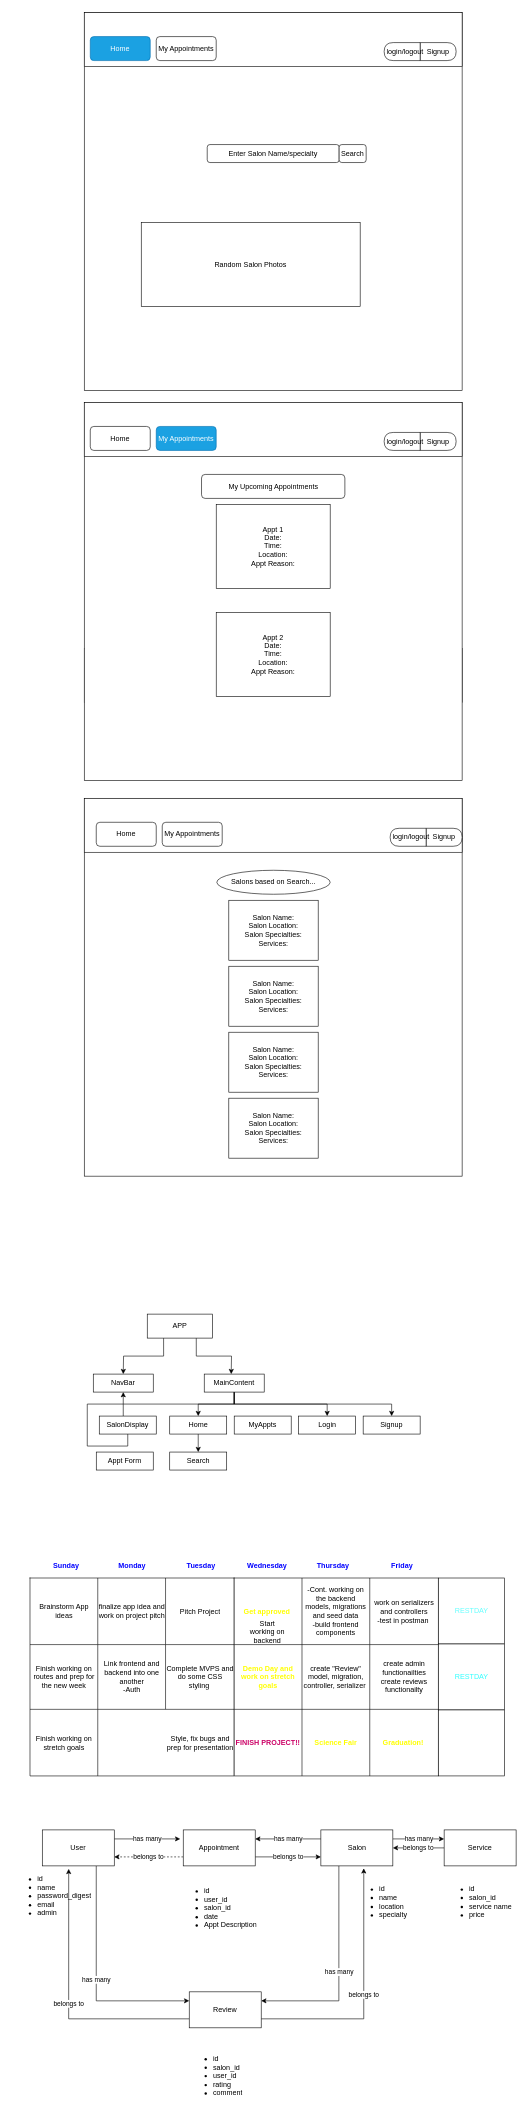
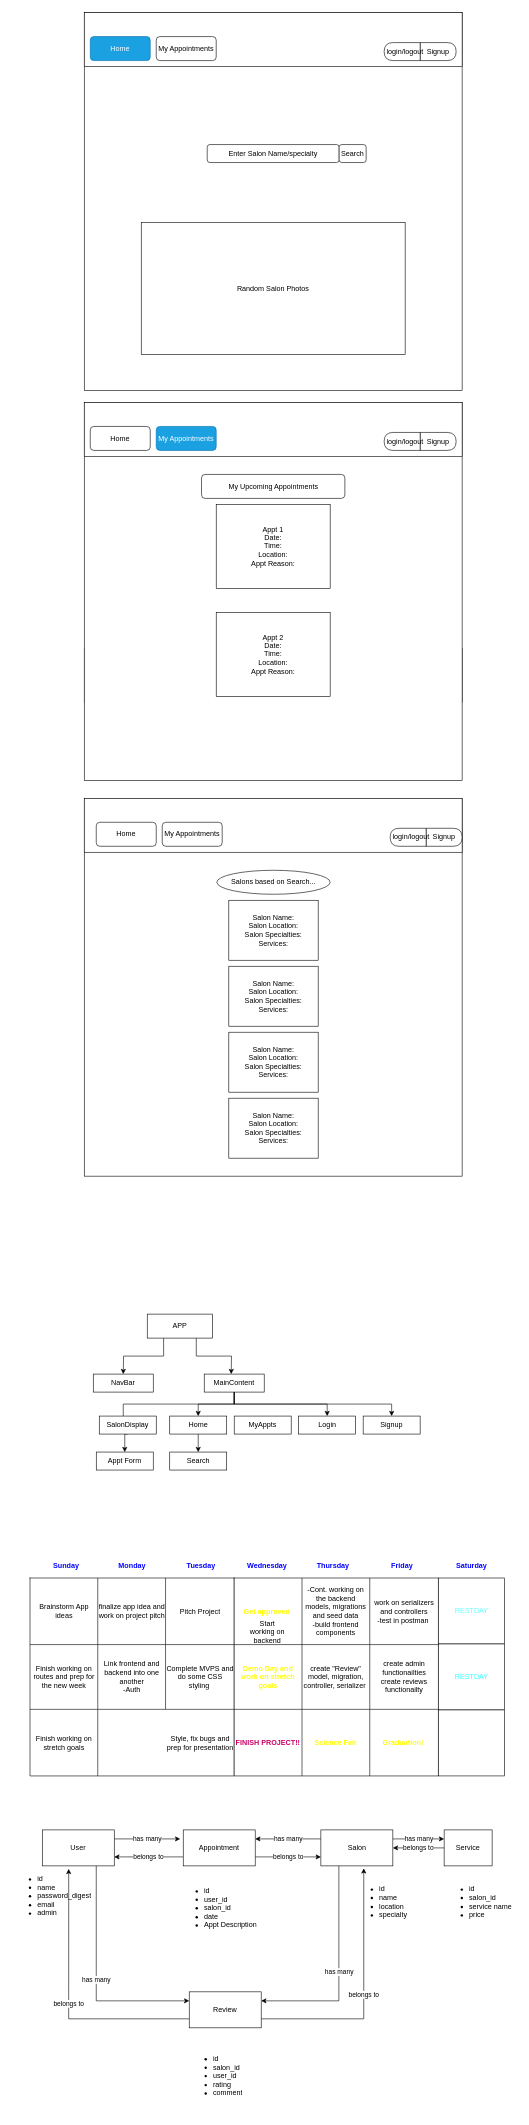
node "Random Salon Photos": size 219x84 -> 264x132
edge "SalonDisplay" -> "NavBar": now "SalonDisplay" -> "Appt Form"
node "Saturday": added
node "Service": size 72x36 -> 48x36
edge "Appointment" -> "User": style dashed -> solid
